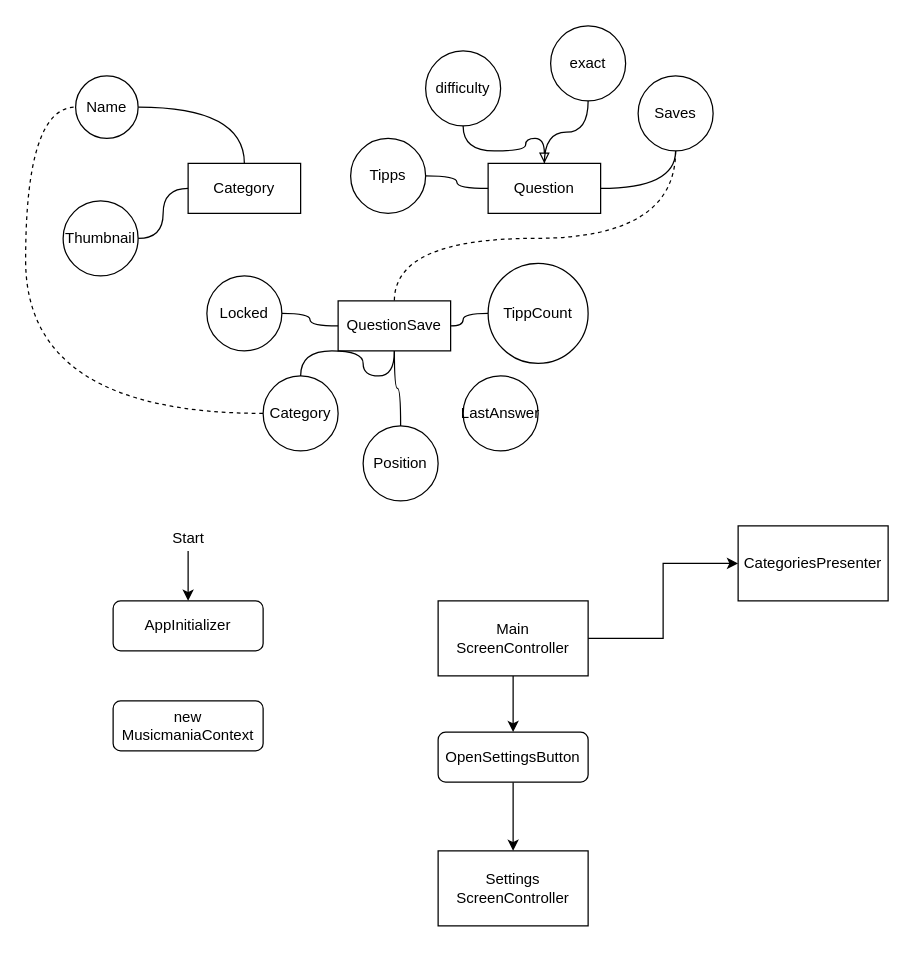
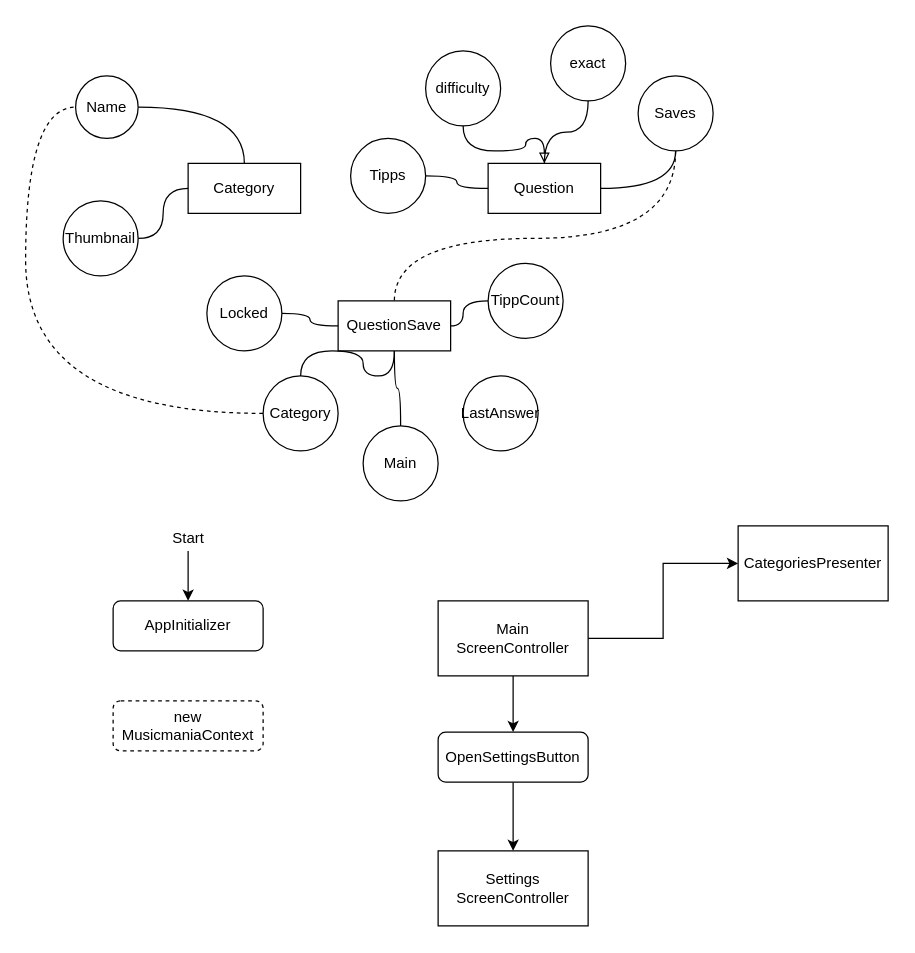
node "TippCount": size 100x100 -> 75x75
node "Position": label "Position" -> "Main"
node "new MusicmaniaContext": style solid -> dashed
